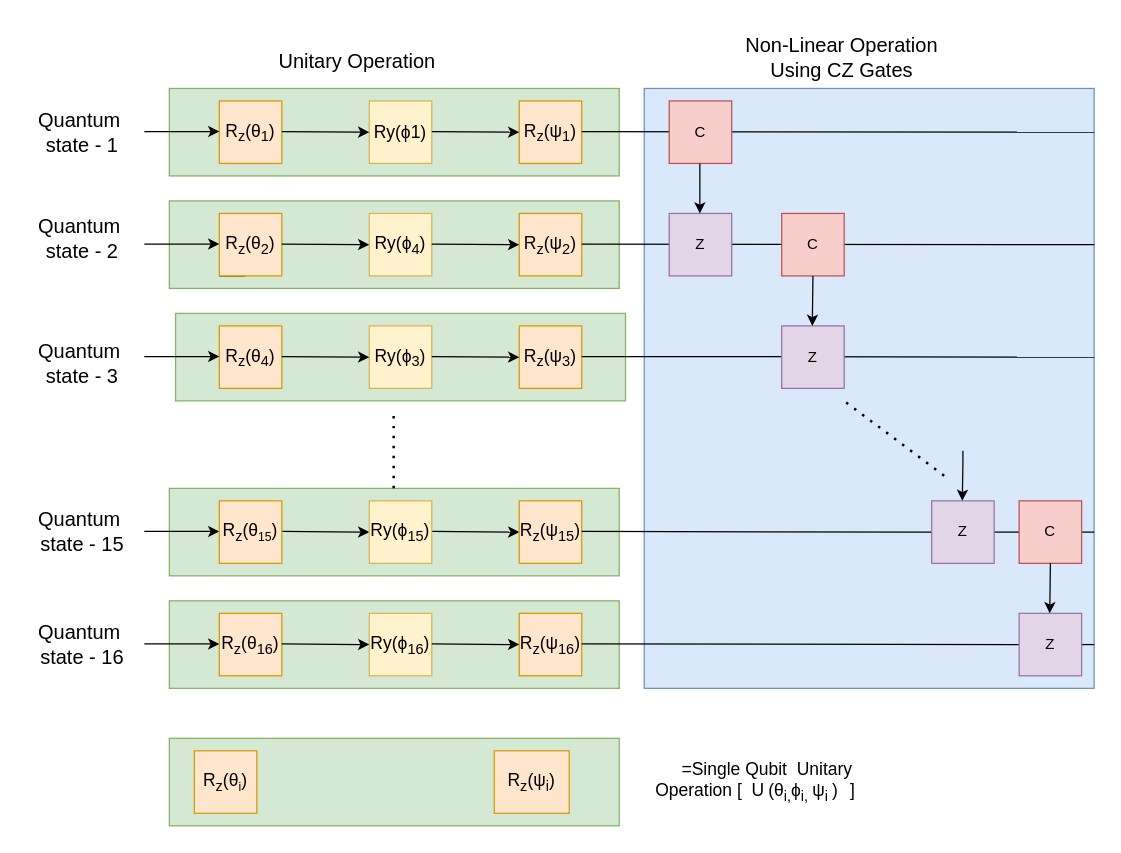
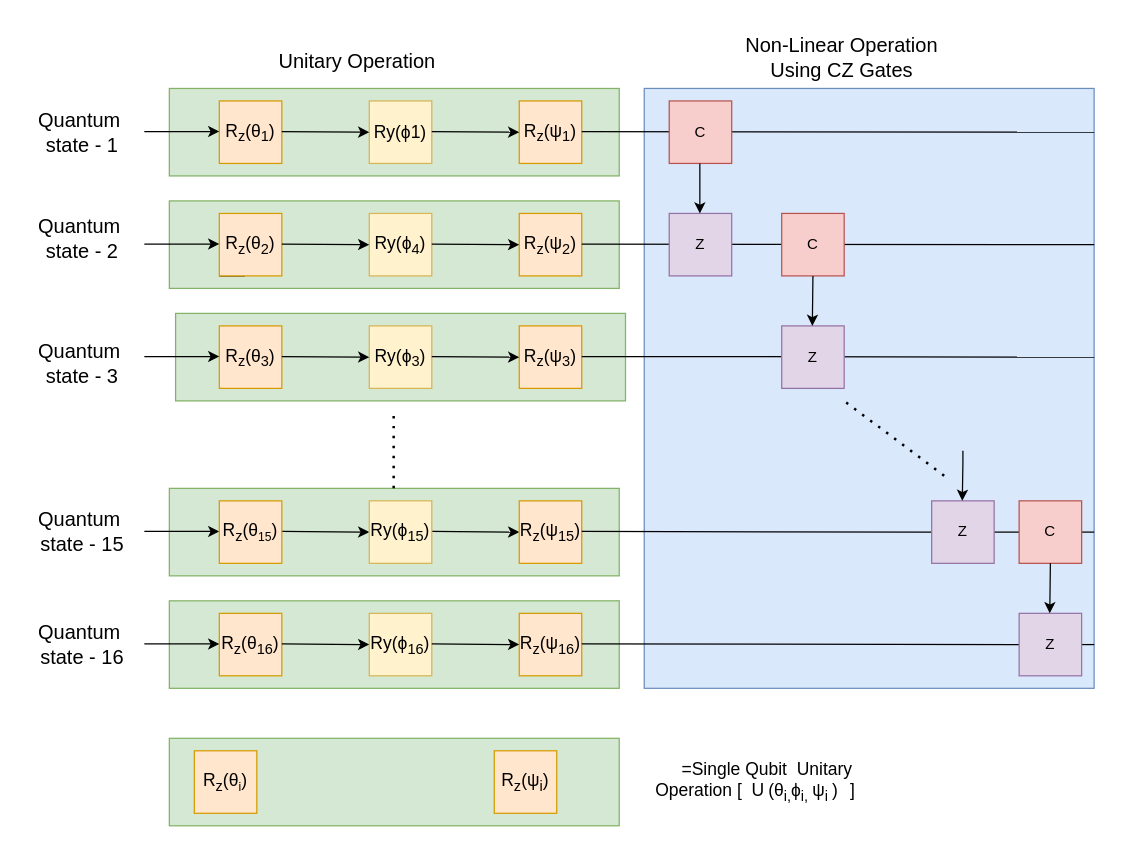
node "Rz(θ4)": label "Rz(θ4)" -> "Rz(θ3)"
node "Rz(ψi)": size 75x63 -> 63x63
